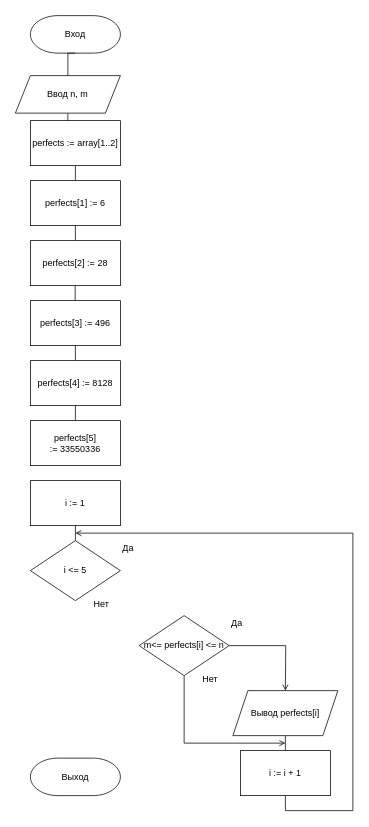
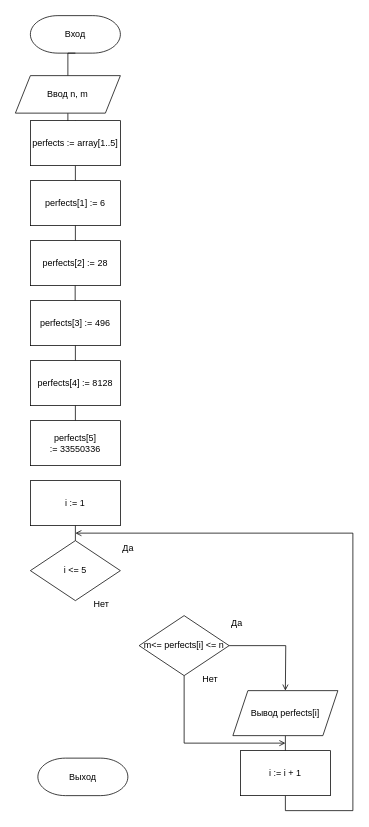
node "perfects := array[1..2]": label "perfects := array[1..2]" -> "perfects := array[1..5]"
node "Выход": moved (75, 777) -> (83, 777)
